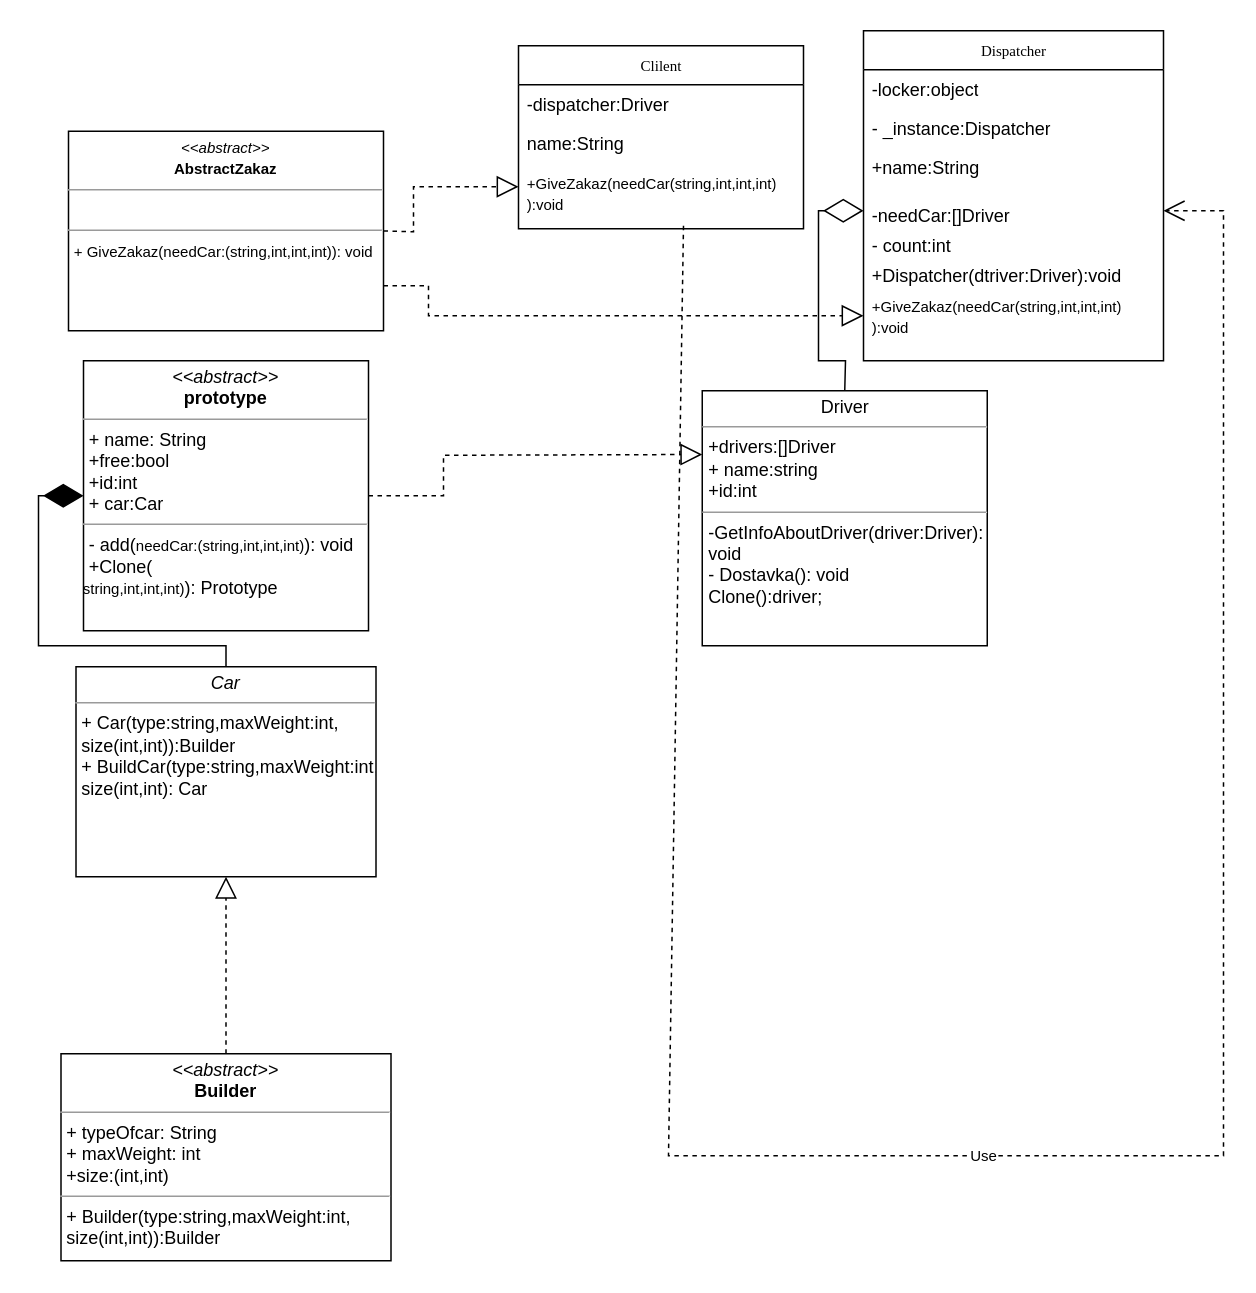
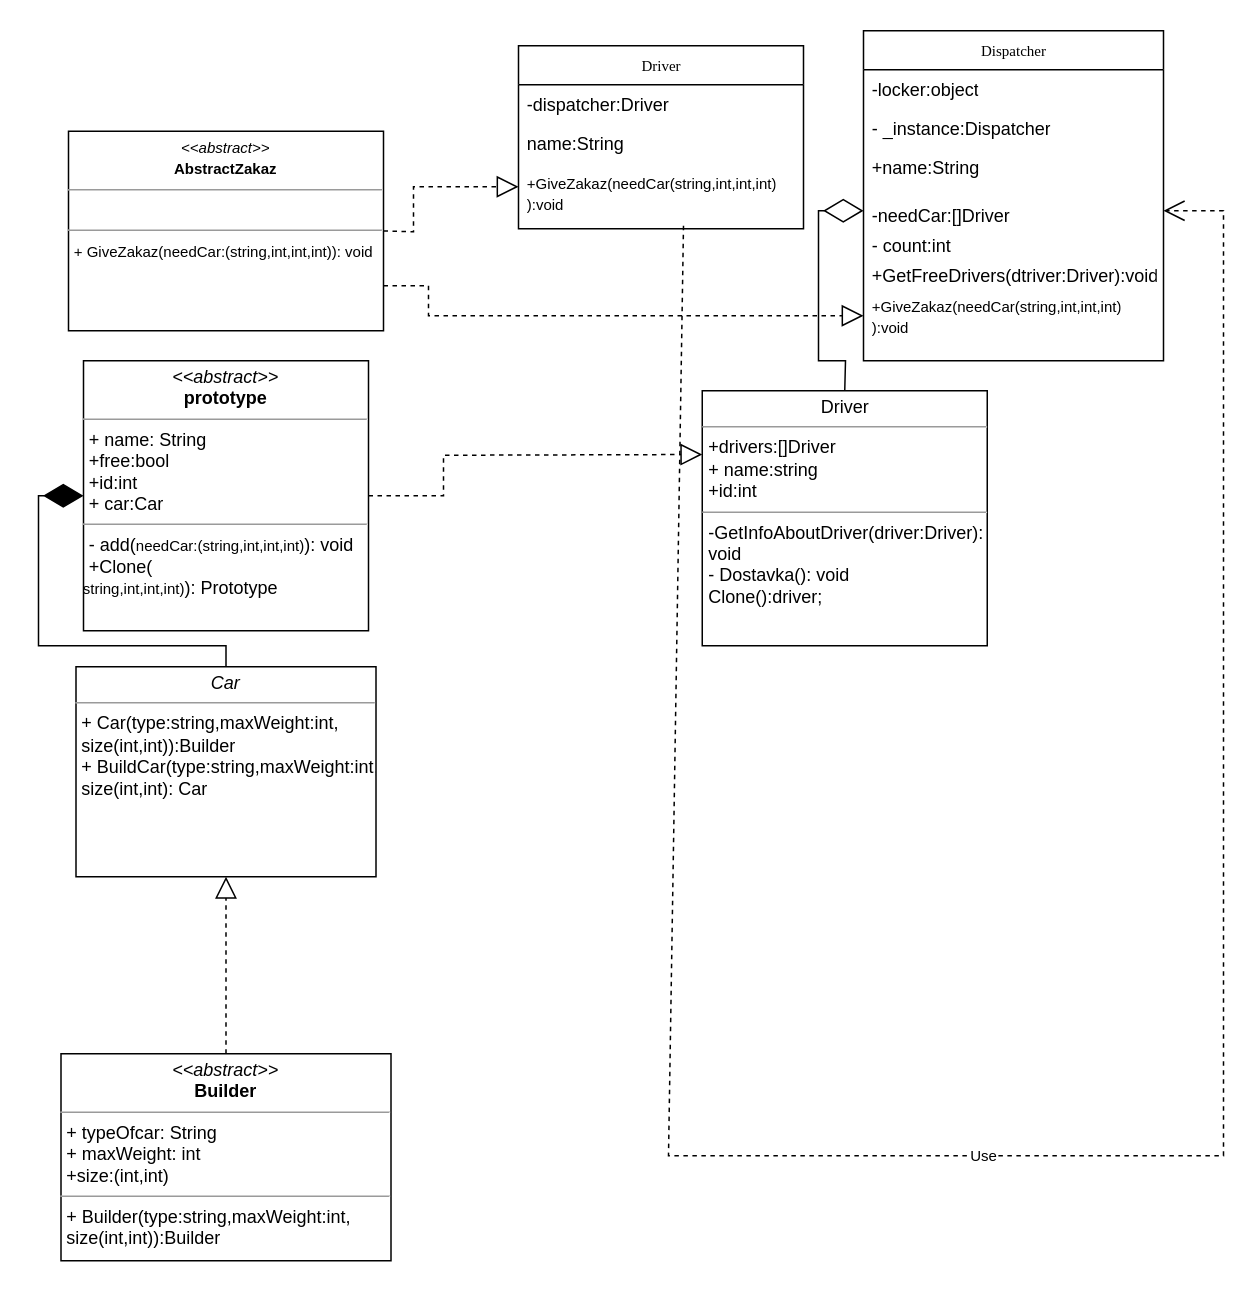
node "Clilent": label "Clilent" -> "Driver"
node "+Dispatcher(dtriver:Driver):void": label "+Dispatcher(dtriver:Driver):void" -> "+GetFreeDrivers(dtriver:Driver):void"
